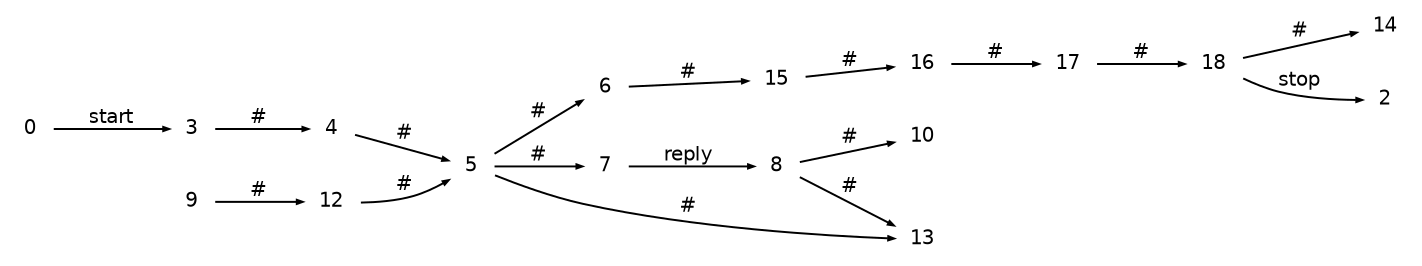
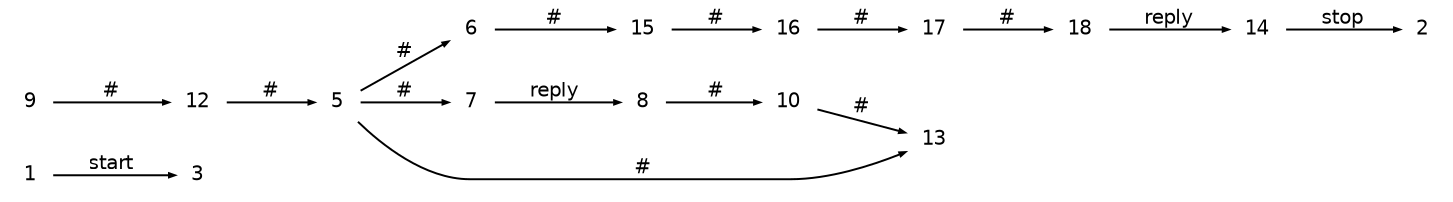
edge "18" -> "14": label "#" -> "reply"
edge "18" -> "2": now "14" -> "2"
node "0": label "0" -> "1"
node "4": removed
edge "8" -> "13": now "10" -> "13"
